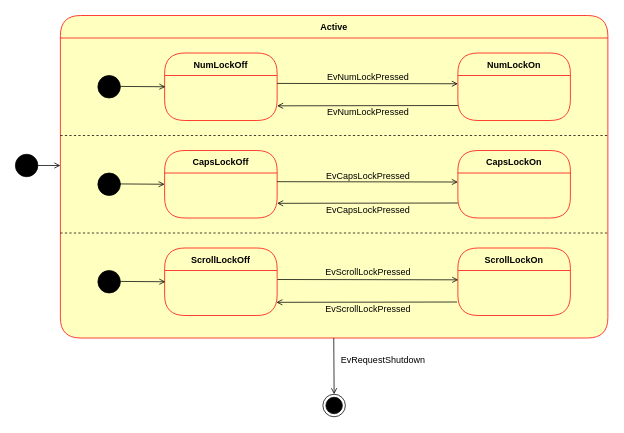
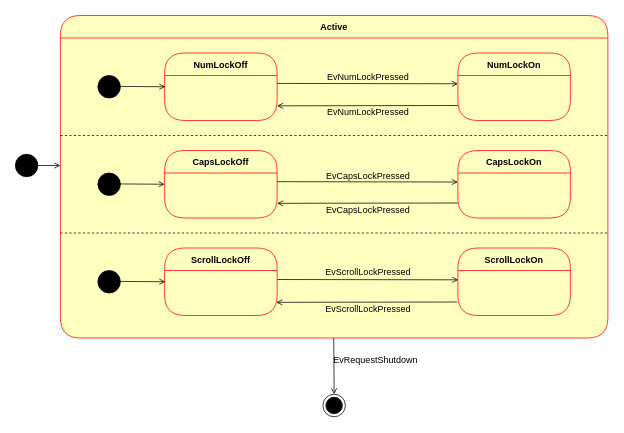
node "EvRequestShutdown": moved (383, 360) -> (375, 360)
